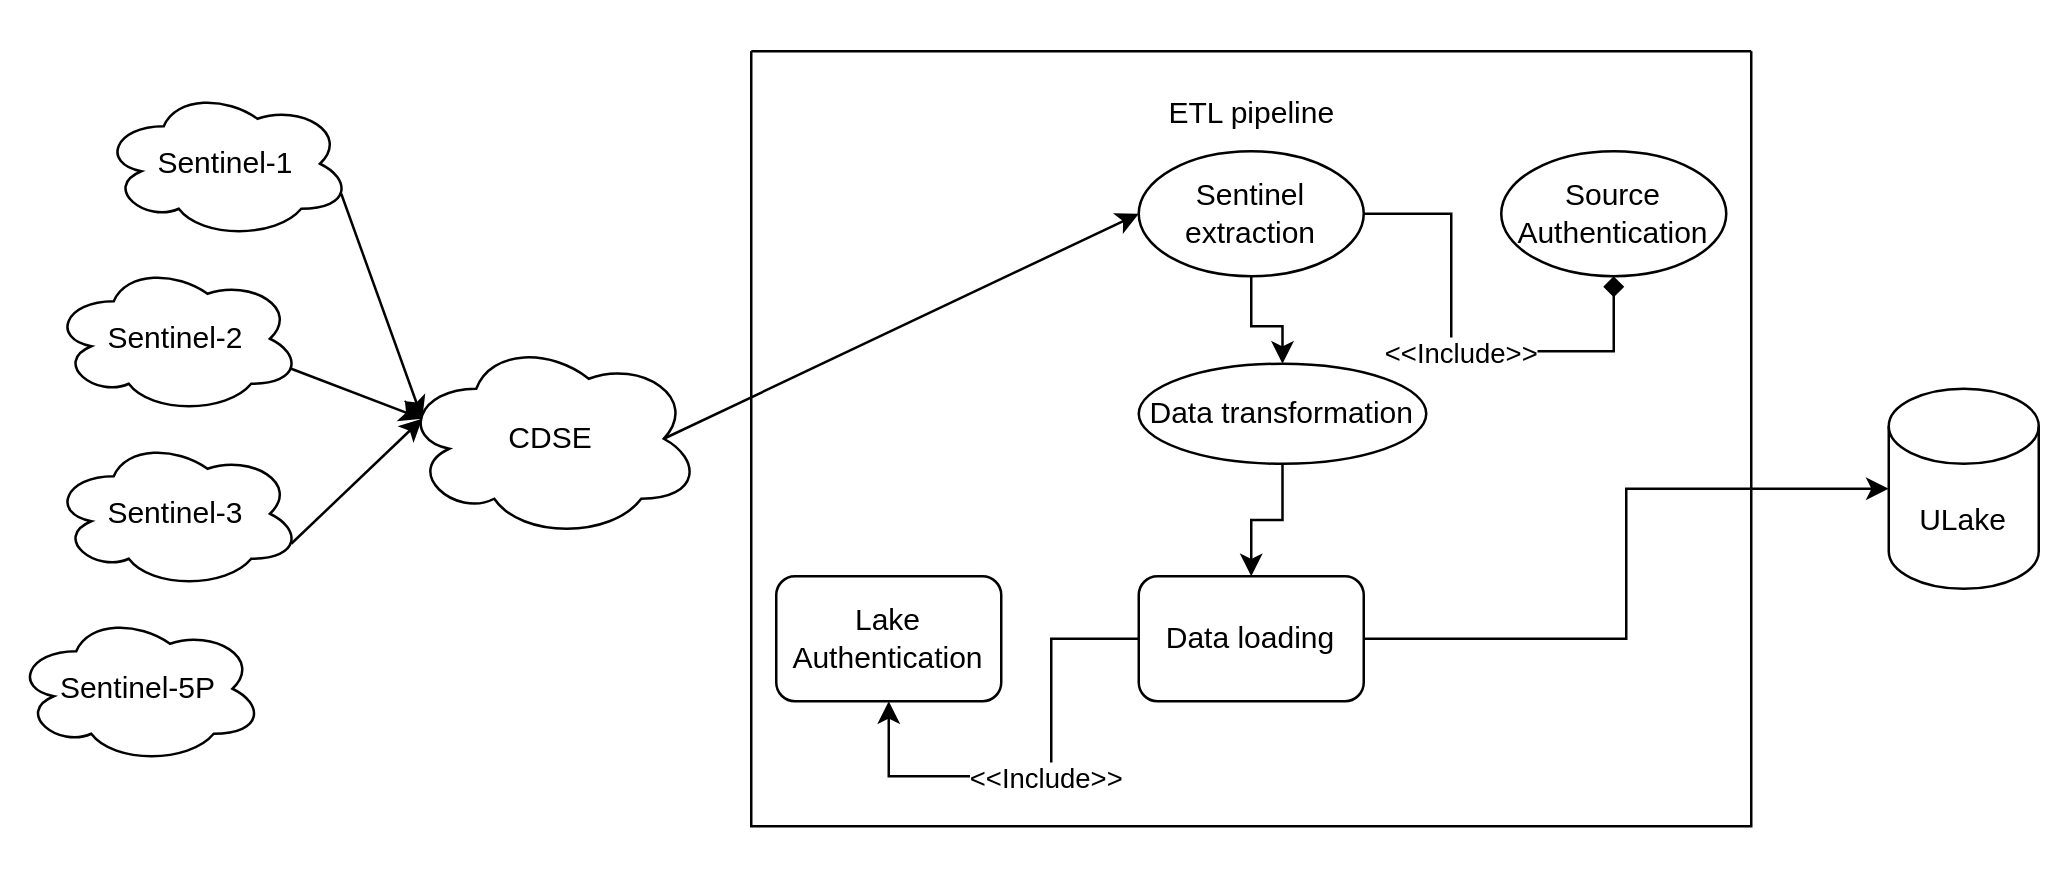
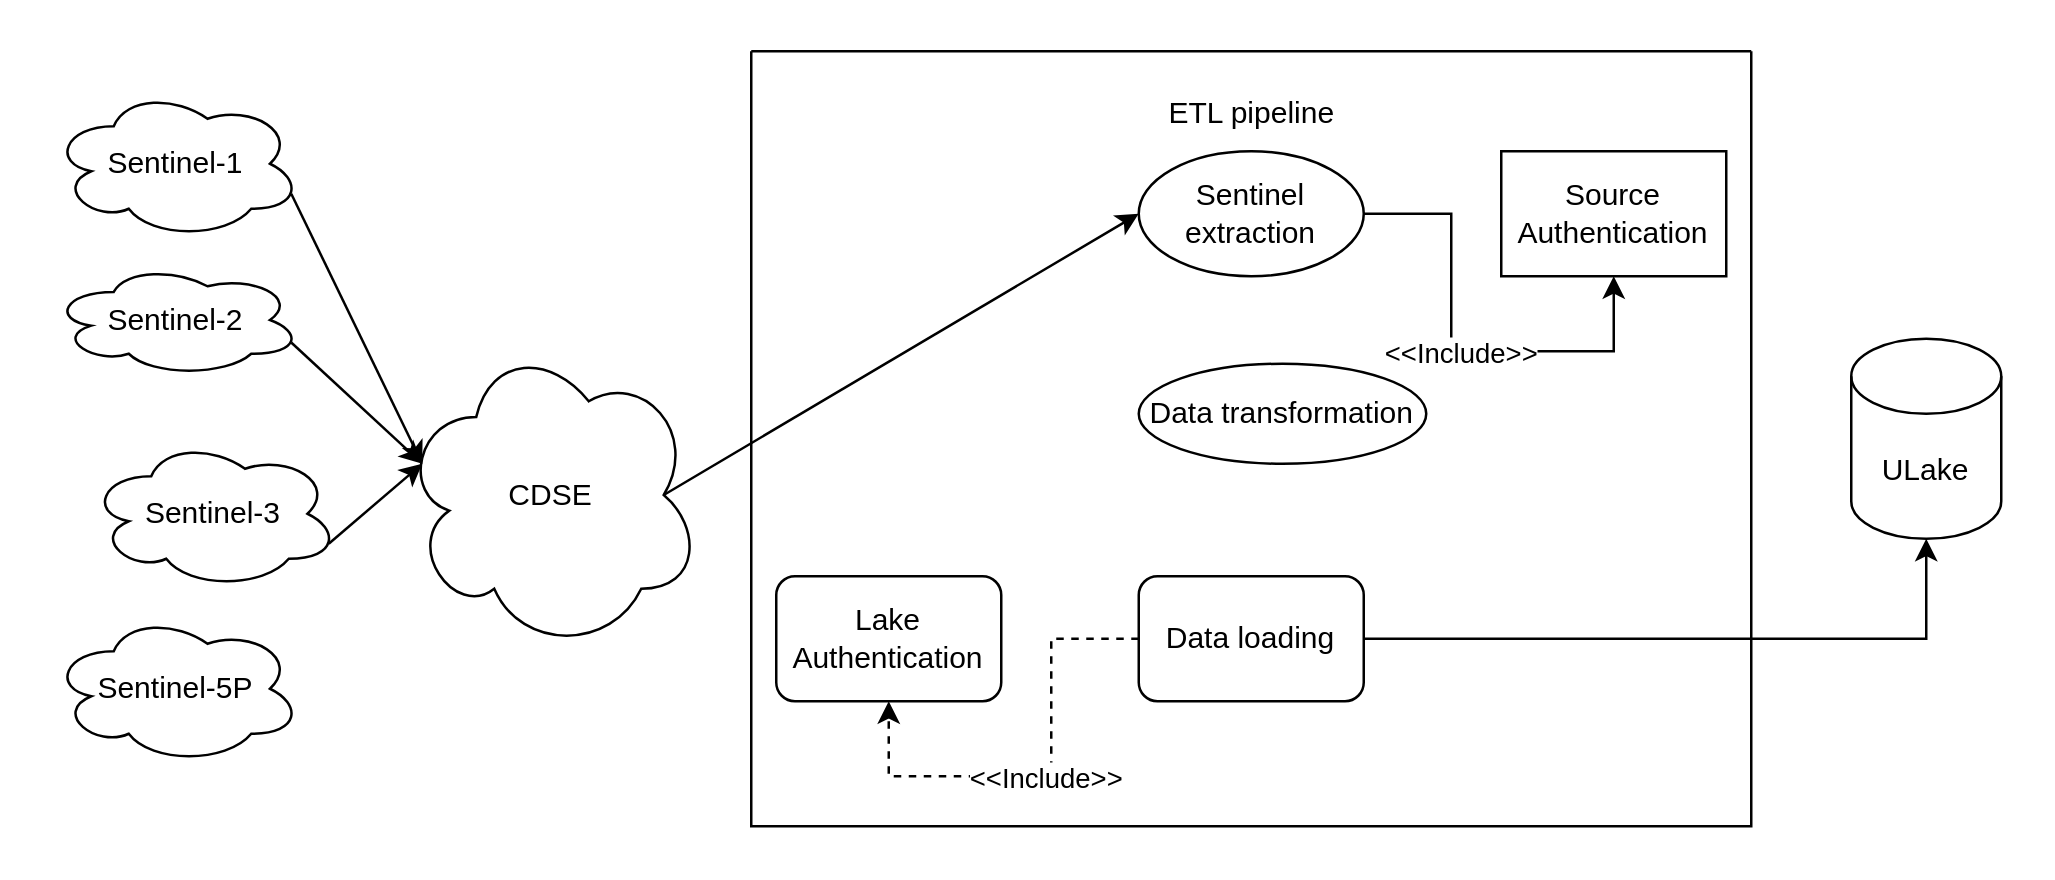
node "Sentinel-1": moved (226, 164) -> (176, 164)
node "Source Authentication": shape ellipse -> rectangle
edge "Sentinel extraction" -> "Source Authentication": arrowhead diamond -> classic
edge "Sentinel extraction" -> "Data transformation": removed
node "Sentinel-2": size 250x150 -> 250x113
node "CDSE": size 300x200 -> 300x313
node "ULake": moved (1964, 489) -> (1926, 439)
node "Sentinel-3": moved (176, 514) -> (214, 514)
edge "Data transformation" -> "Data loading": removed
edge "Data loading" -> "Lake Authentication": style solid -> dashed
node "Sentinel-5P": moved (139, 689) -> (176, 689)
